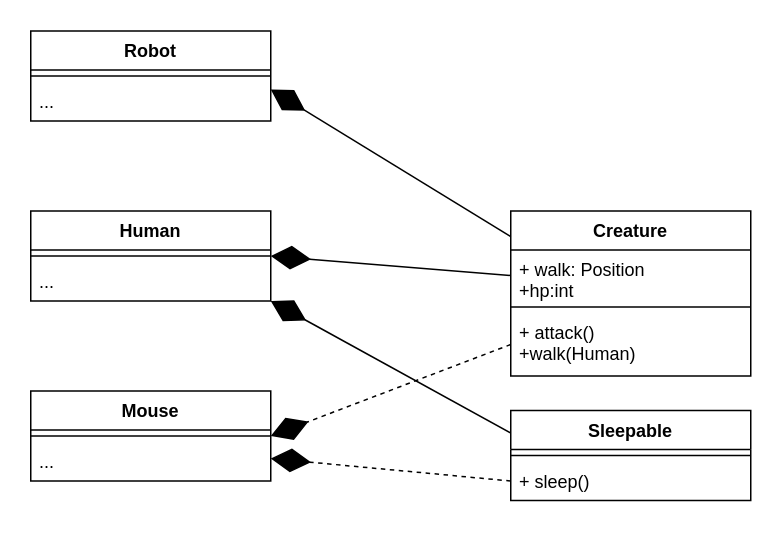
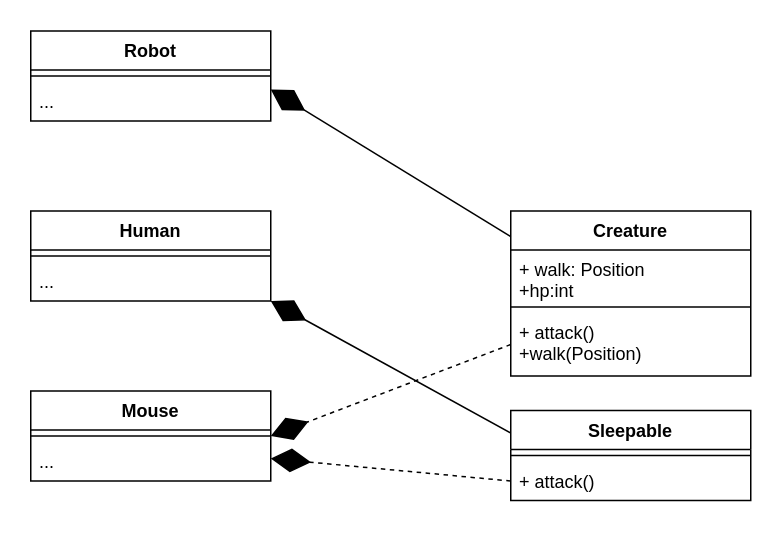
edge "+ walk: Position +hp:int" -> "Human": removed
node "+ attack() +walk(Human)": label "+ attack() +walk(Human)" -> "+ attack() +walk(Position)"
node "+ sleep()": label "+ sleep()" -> "+ attack()"
